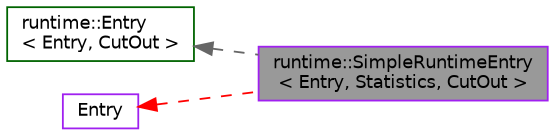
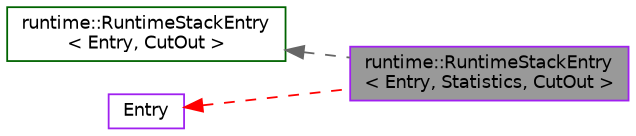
node "runtime::Entry < Entry, CutOut >": label "runtime::Entry < Entry, CutOut >" -> "runtime::RuntimeStackEntry < Entry, CutOut >"
node "runtime::SimpleRuntimeEntry < Entry, Statistics, CutOut >": label "runtime::SimpleRuntimeEntry < Entry, Statistics, CutOut >" -> "runtime::RuntimeStackEntry < Entry, Statistics, CutOut >"
